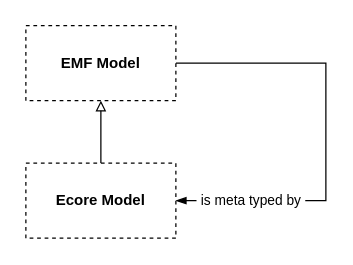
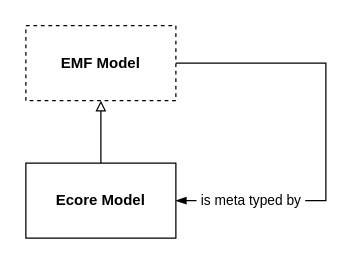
node "Ecore Model": style dashed -> solid
